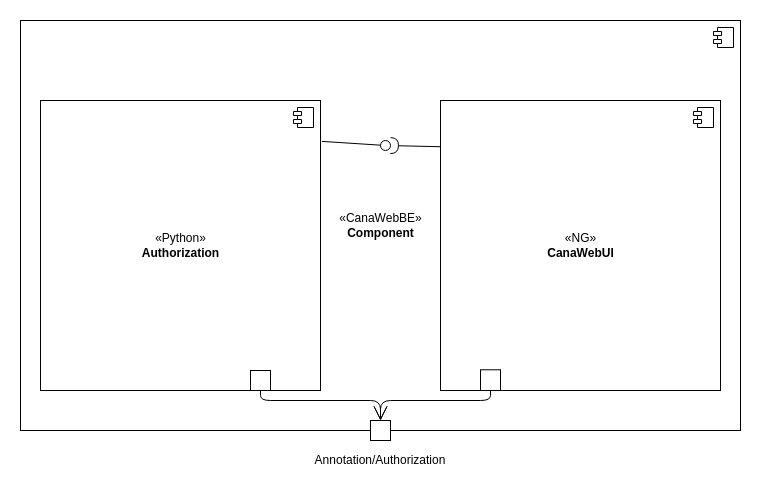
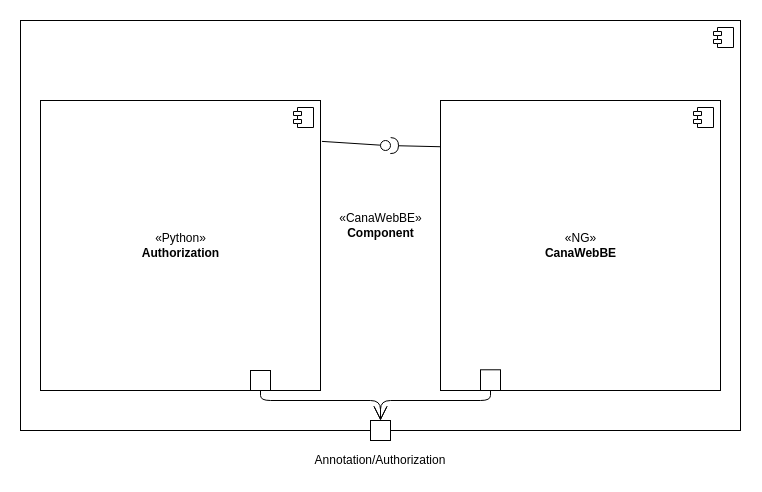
node "«NG» CanaWebUI": label "«NG» CanaWebUI" -> "«NG» CanaWebBE"
